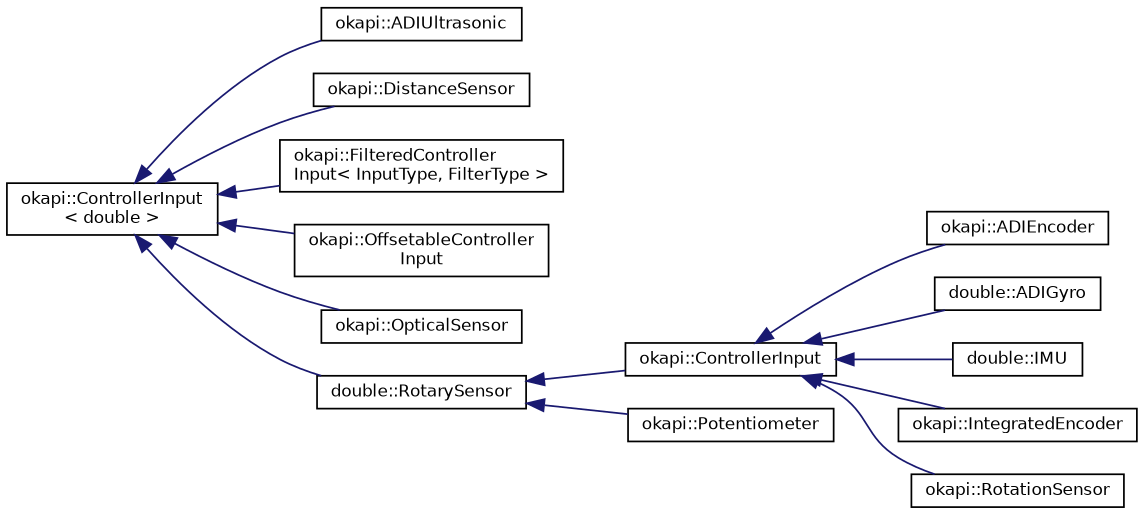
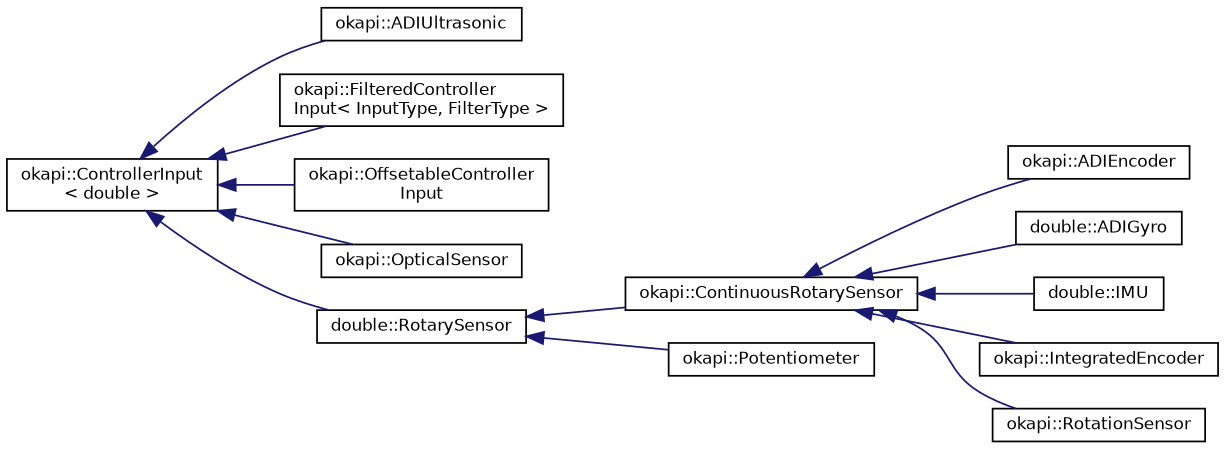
node "okapi::DistanceSensor": removed
node "okapi::ControllerInput": label "okapi::ControllerInput" -> "okapi::ContinuousRotarySensor"
